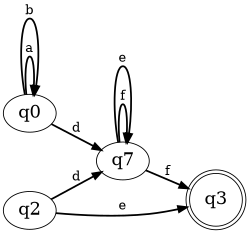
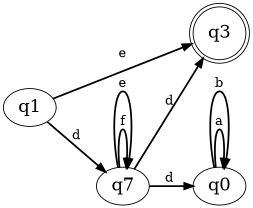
edge "q0" -> "q7": reversed
edge "q7" -> "q3": label "f" -> "d"
node "q2": label "q2" -> "q1"
